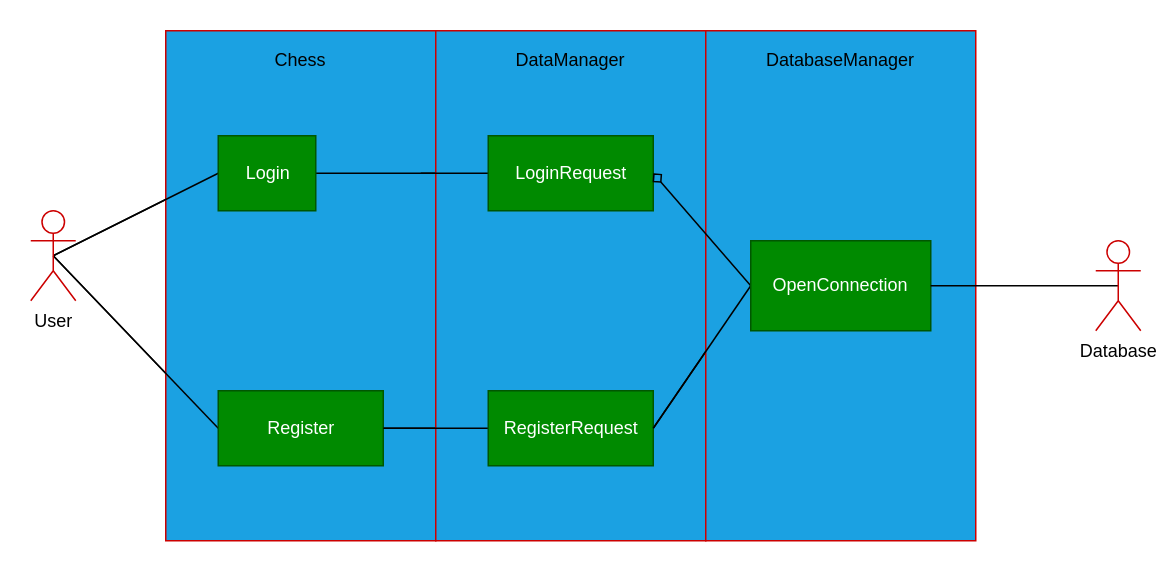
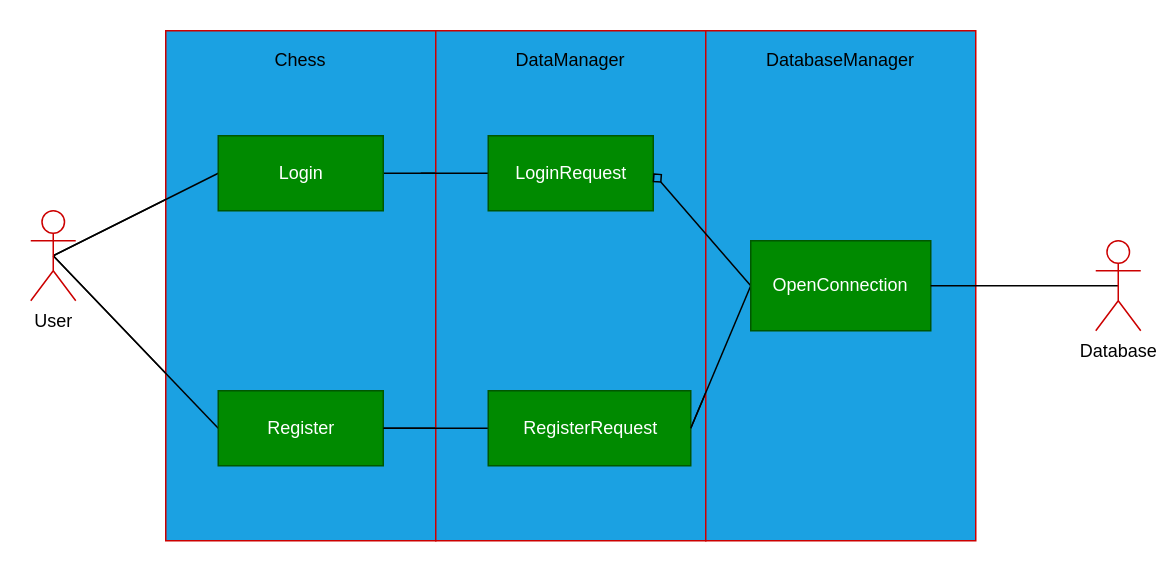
node "Login": size 98x75 -> 165x75
node "RegisterRequest": size 165x75 -> 203x75
